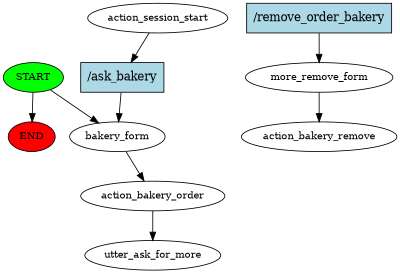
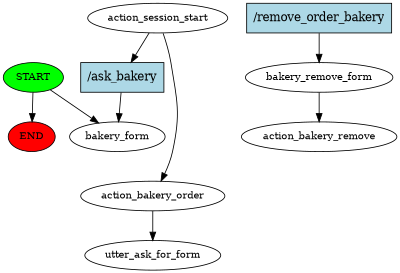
node "more_remove_form": label "more_remove_form" -> "bakery_remove_form"
edge "bakery_form" -> "action_bakery_order": now "action_session_start" -> "action_bakery_order"
node "utter_ask_for_more": label "utter_ask_for_more" -> "utter_ask_for_form"
